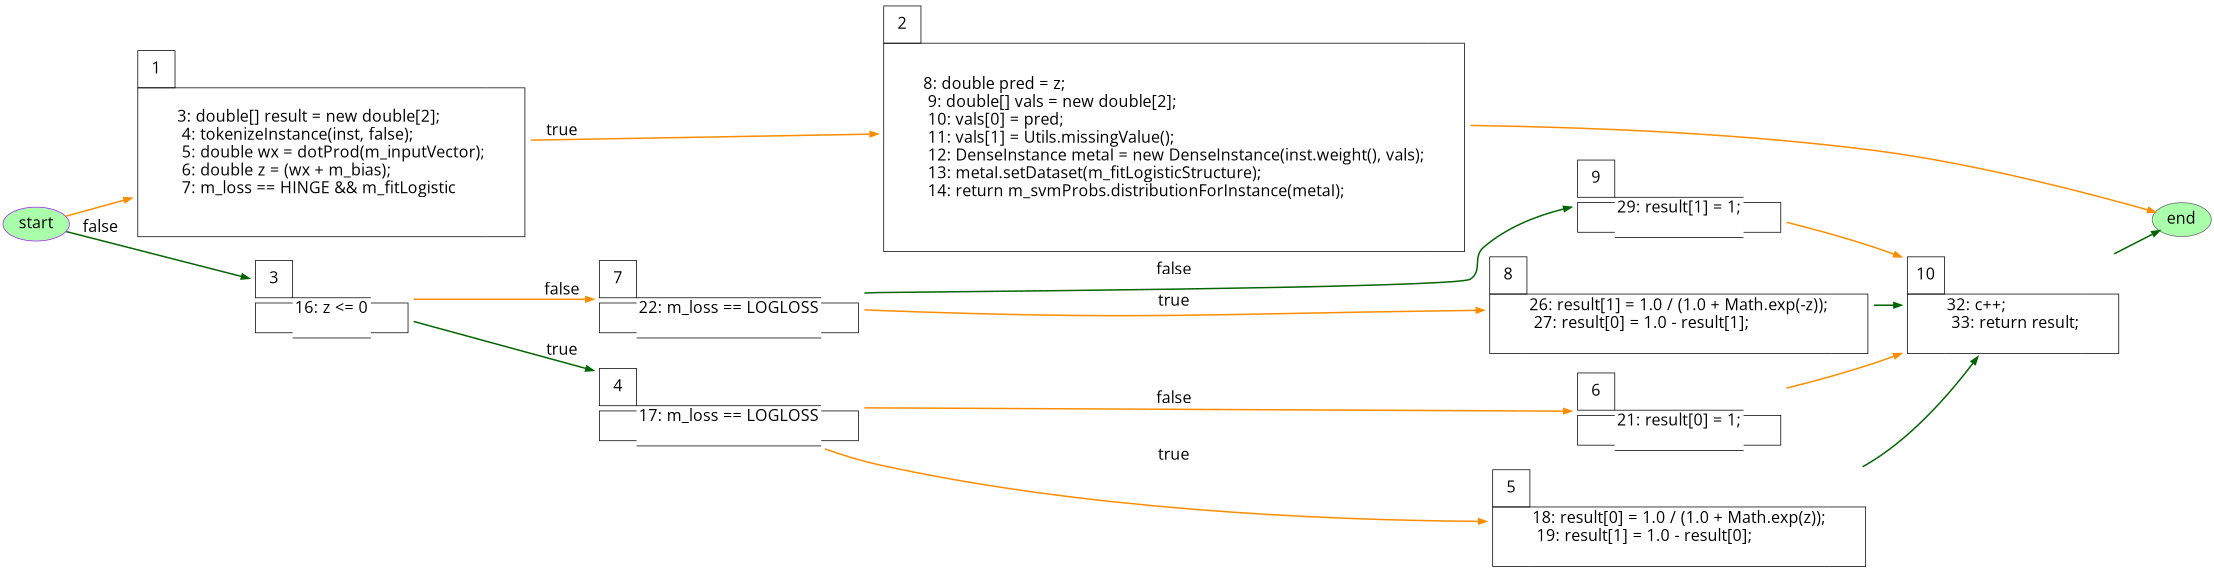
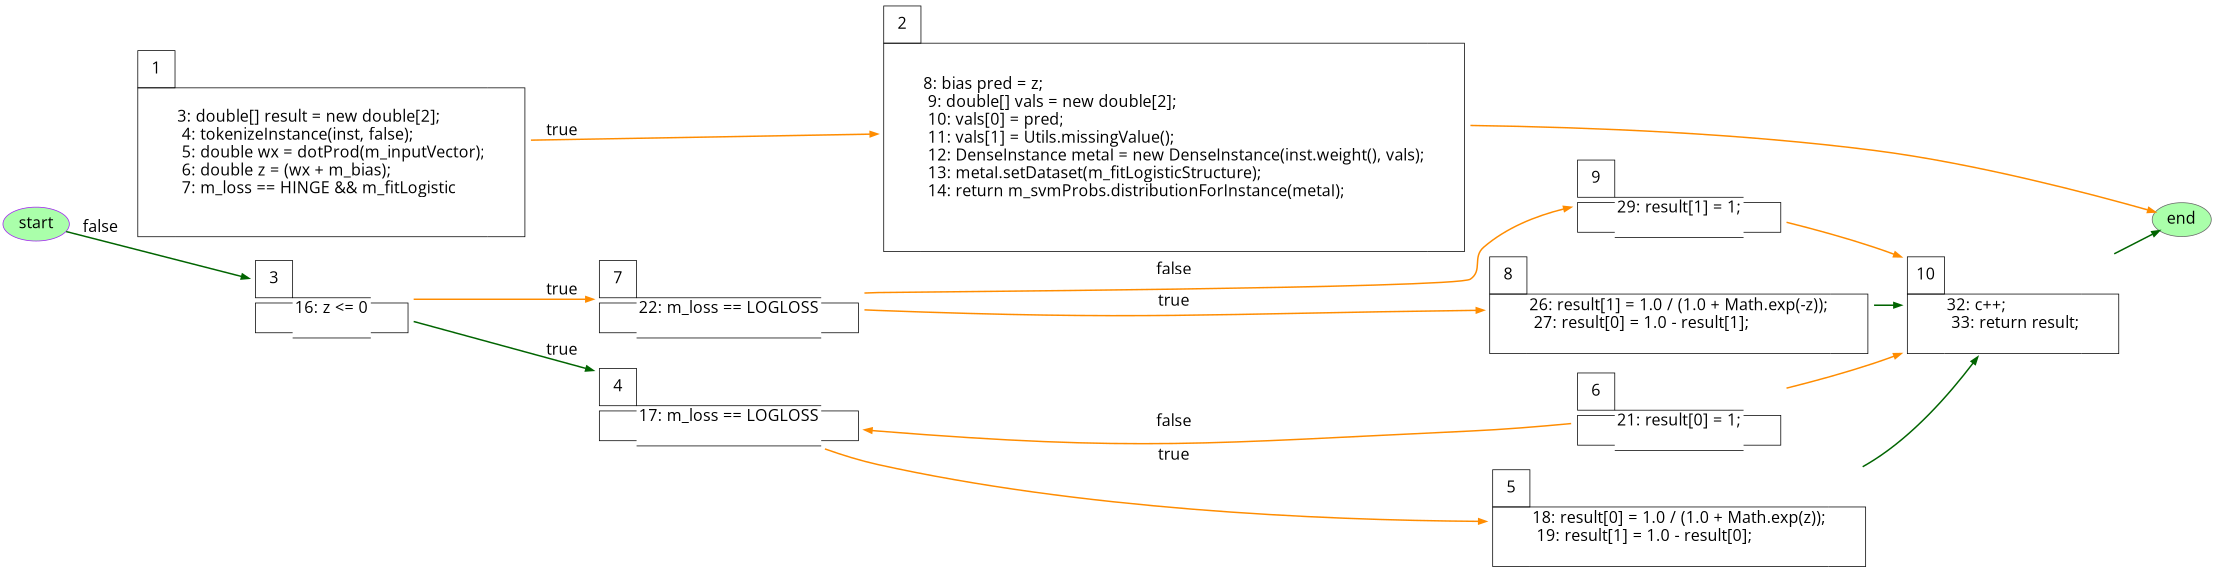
node "2": text "8: double pred = z;" -> "8: bias pred = z;"
edge "start" -> "1": removed
edge "7" -> "9": color darkgreen -> darkorange
edge "3" -> "7": label "false" -> "true"
edge "4" -> "6": reversed
